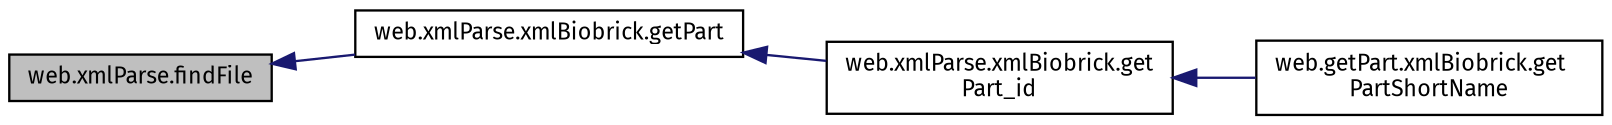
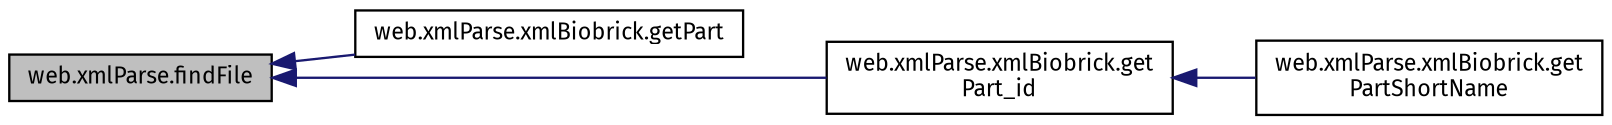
edge "web.xmlParse.xmlBiobrick.get Part_id" -> "web.xmlParse.xmlBiobrick.getPart": now "web.xmlParse.xmlBiobrick.get Part_id" -> "web.xmlParse.findFile"
node "web.getPart.xmlBiobrick.get PartShortName": label "web.getPart.xmlBiobrick.get PartShortName" -> "web.xmlParse.xmlBiobrick.get PartShortName"
